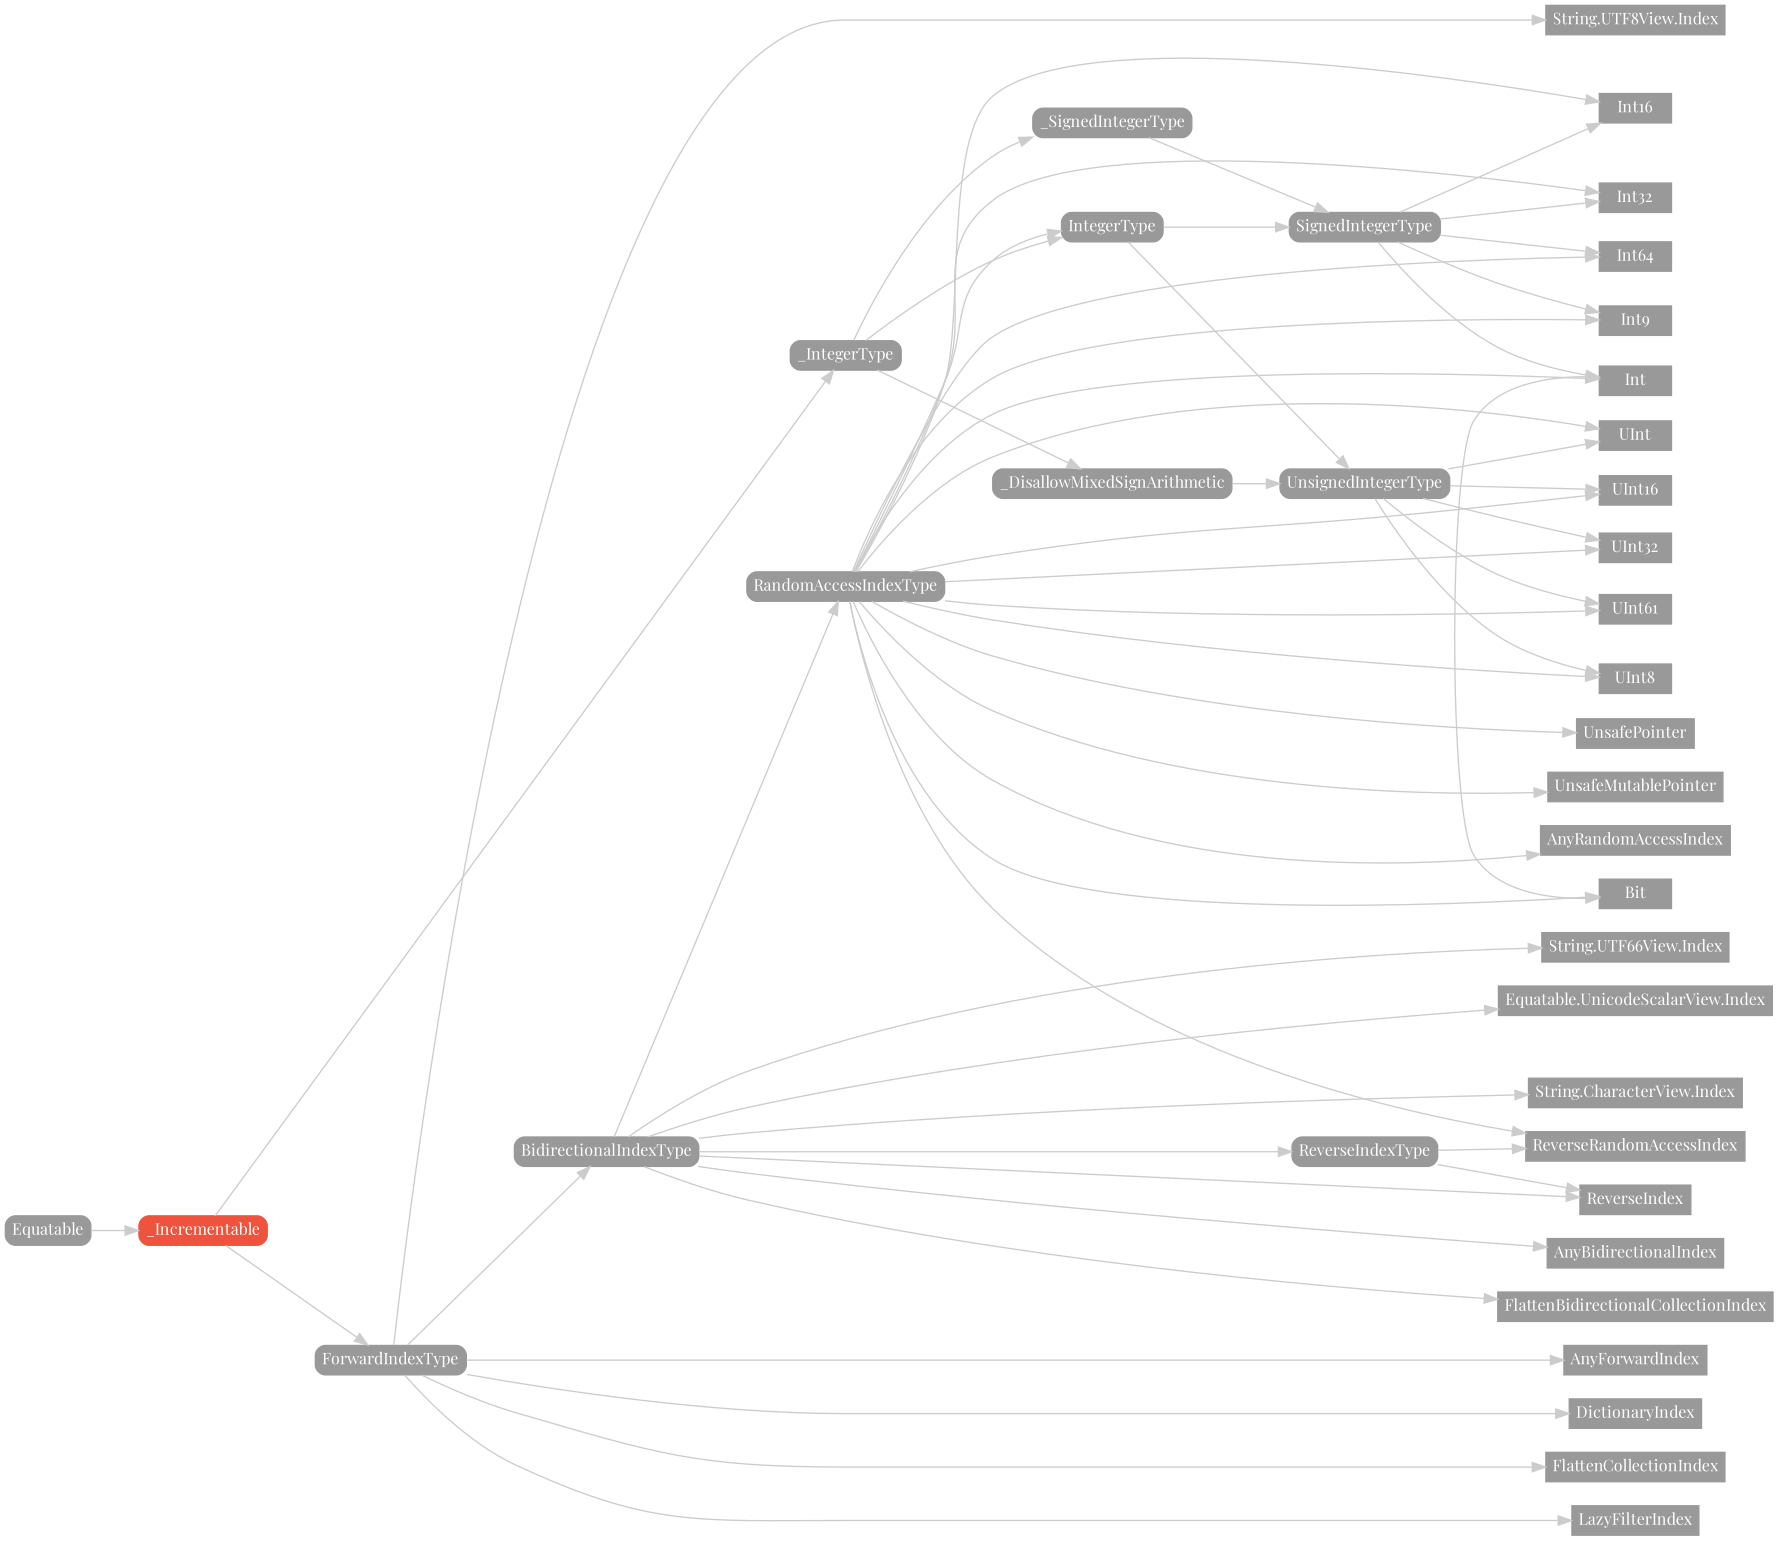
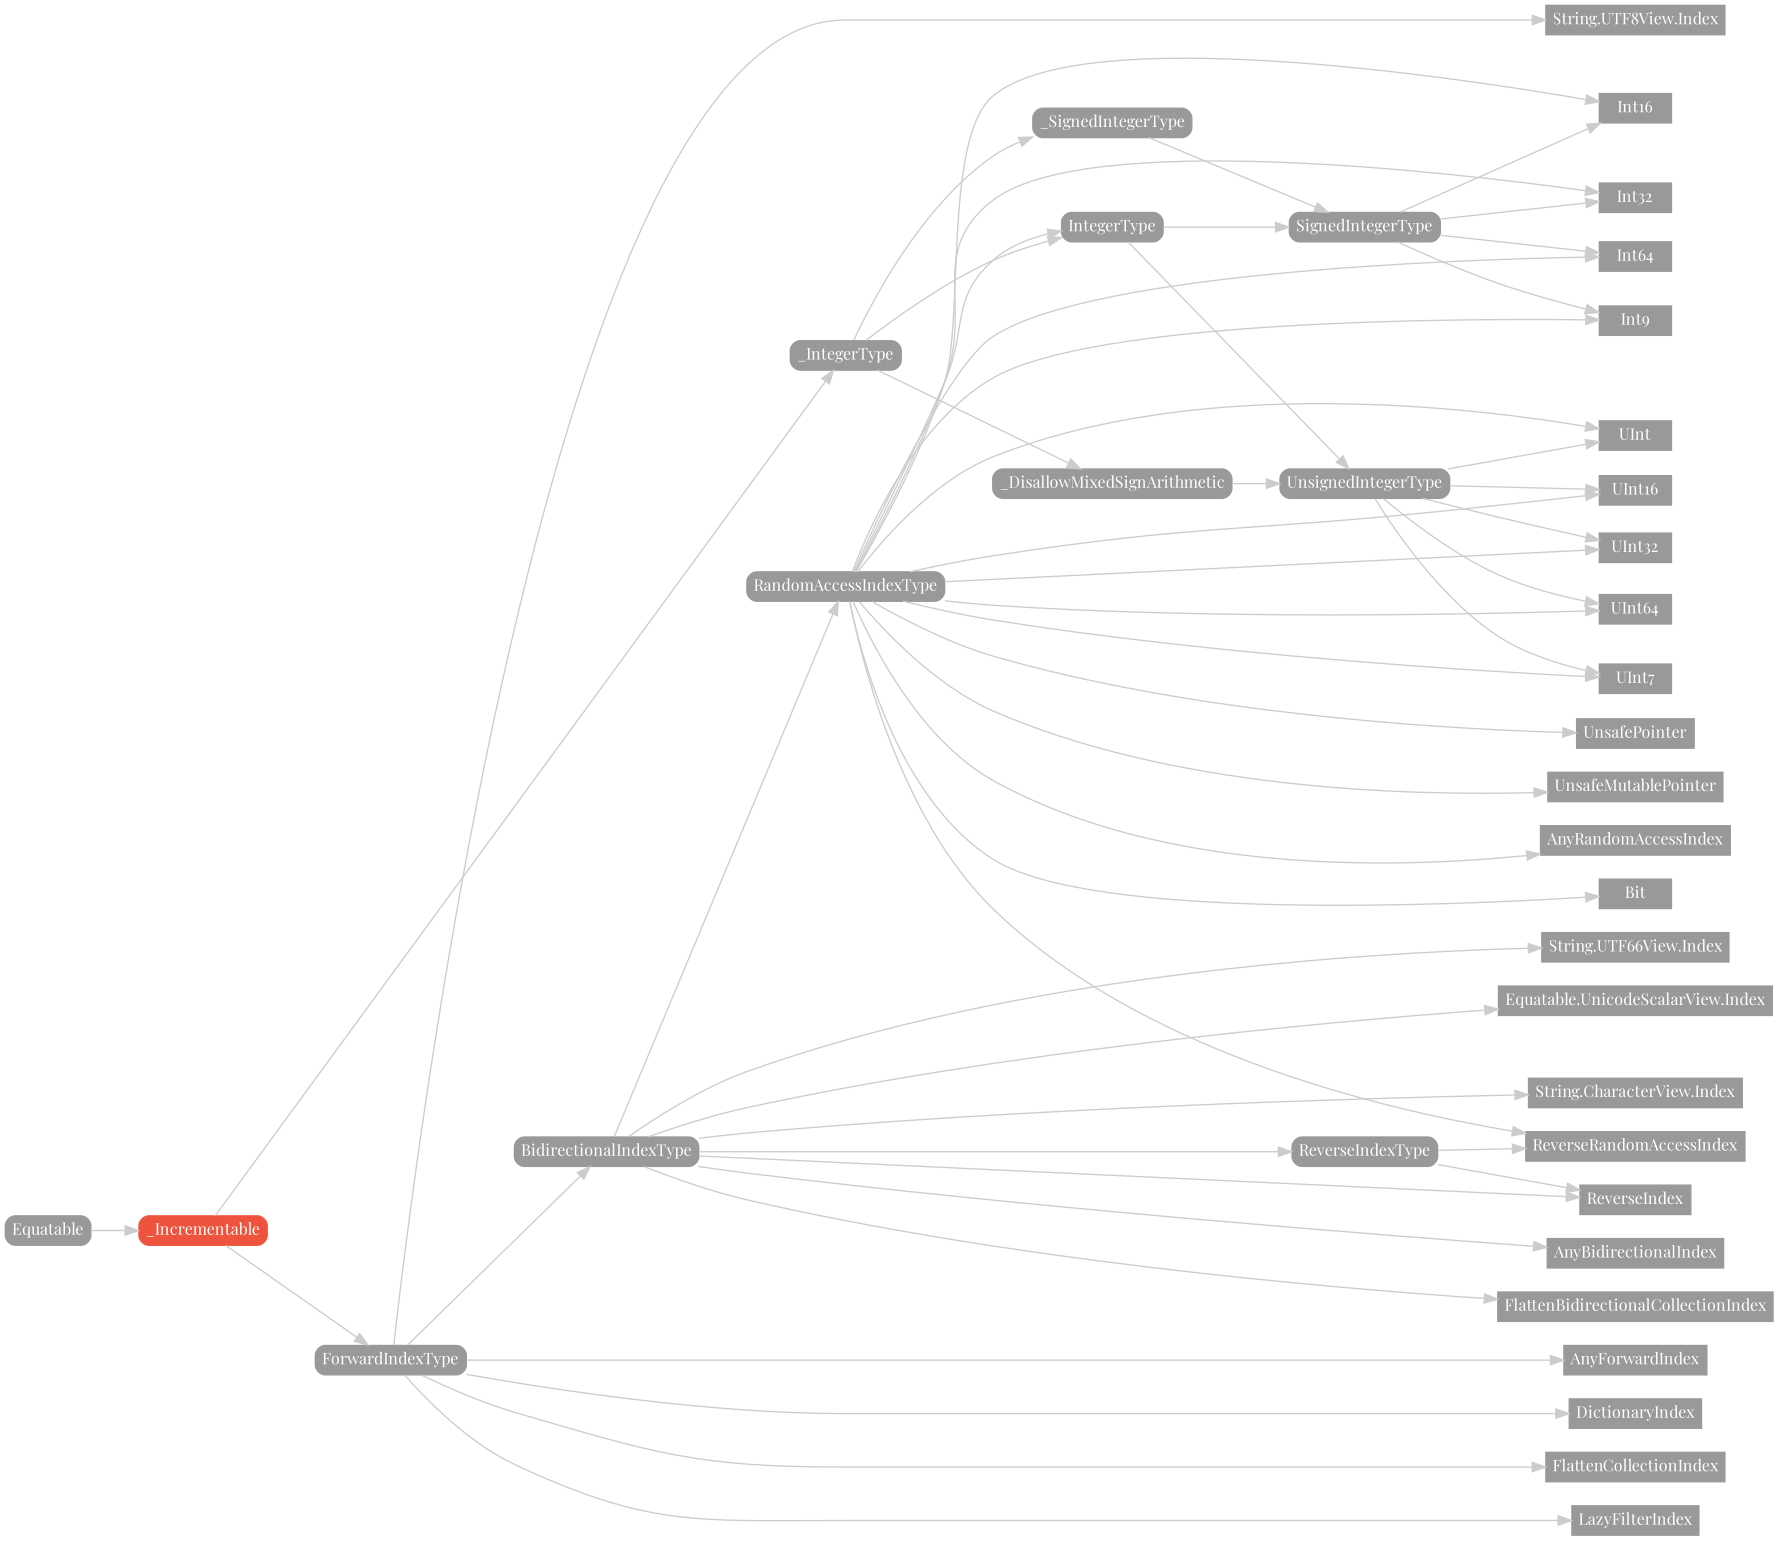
node "Int": removed
node "UInt61": label "UInt61" -> "UInt64"
node "UInt8": label "UInt8" -> "UInt7"
